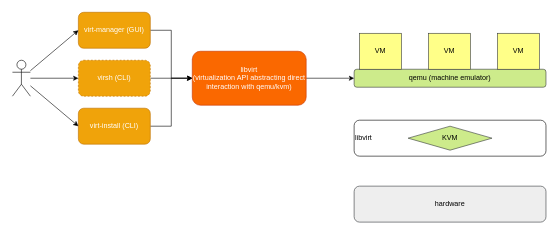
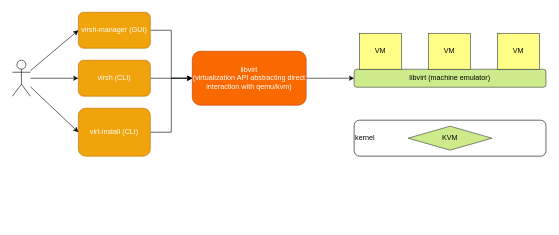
node "virt-manager (GUI)": label "virt-manager (GUI)" -> "virsh-manager (GUI)"
node "virsh (CLI)": style dashed -> solid
node "qemu (machine emulator)": label "qemu (machine emulator)" -> "libvirt (machine emulator)"
node "virt-install (CLI)": size 72x36 -> 72x48
node "libvirt": label "libvirt" -> "kernel"
node "hardware": removed
